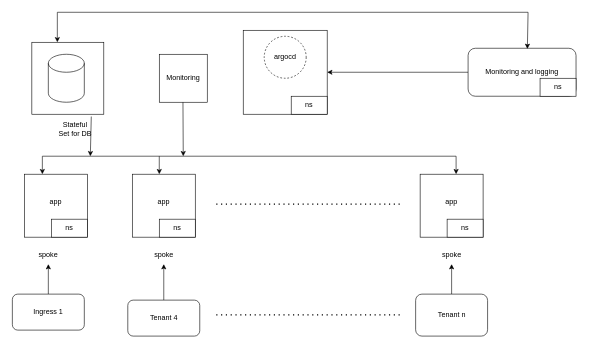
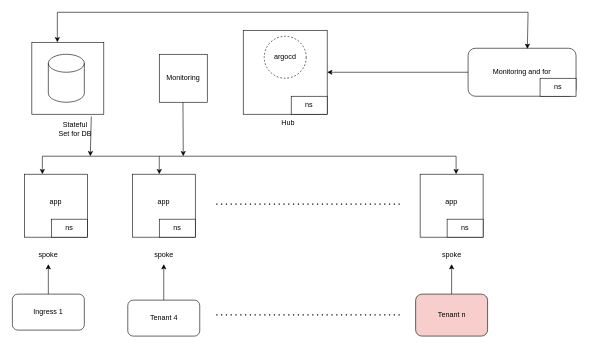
node "Monitoring and logging": label "Monitoring and logging" -> "Monitoring and for"
node "Hub": added
node "Tenant n": fillcolor #ffffff -> #f8cecc
